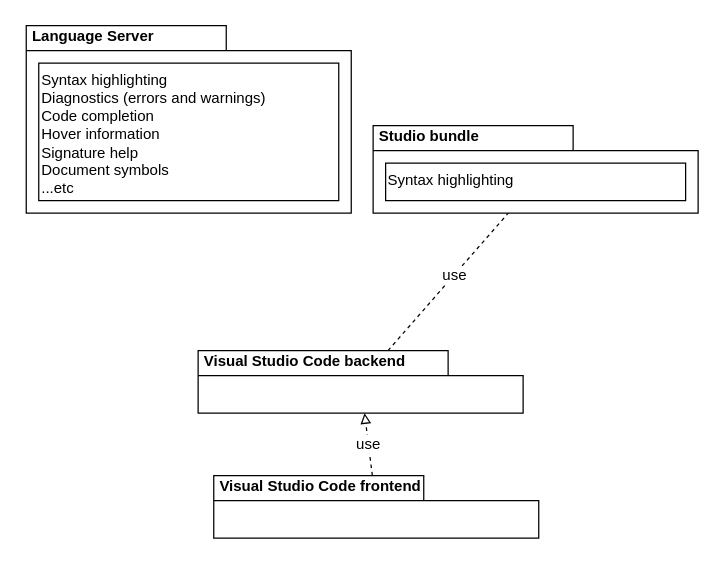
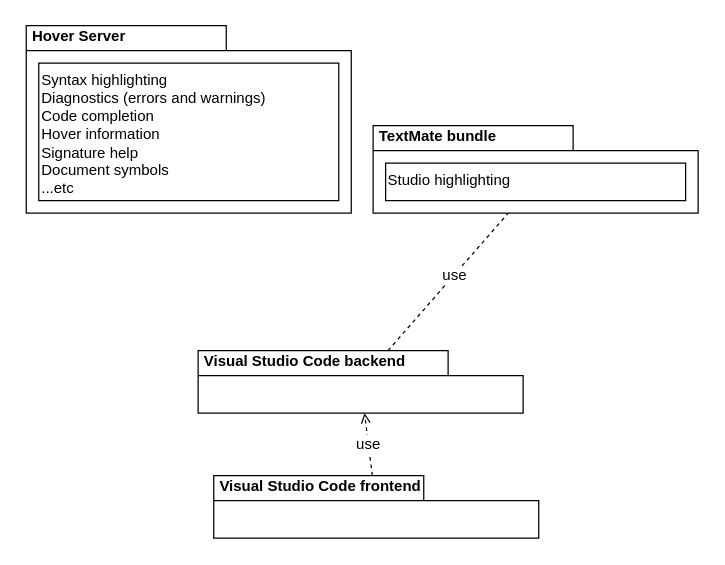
node "Language Server": label "Language Server" -> "Hover Server"
node "Studio bundle": label "Studio bundle" -> "TextMate bundle"
node "Syntax highlighting": label "Syntax highlighting" -> "Studio highlighting"
edge "Visual Studio Code frontend" -> "Visual Studio Code backend": arrowhead block -> open
